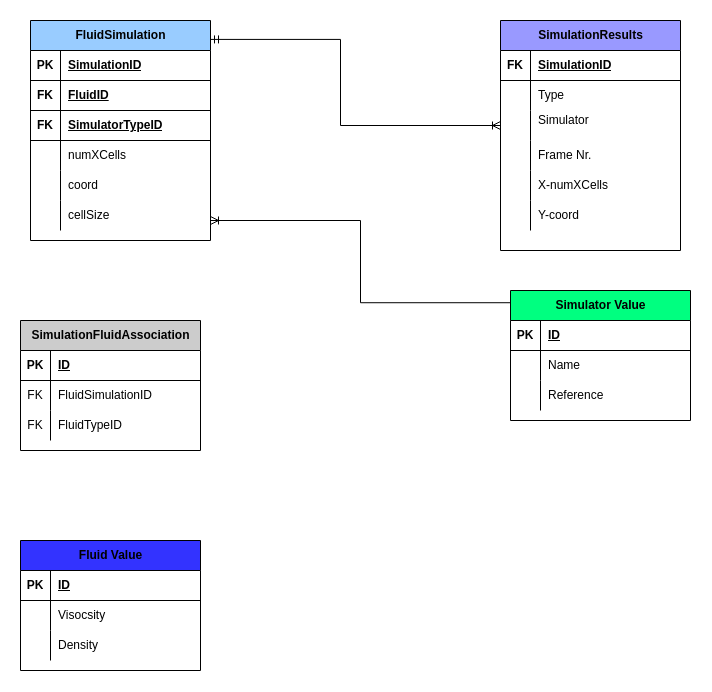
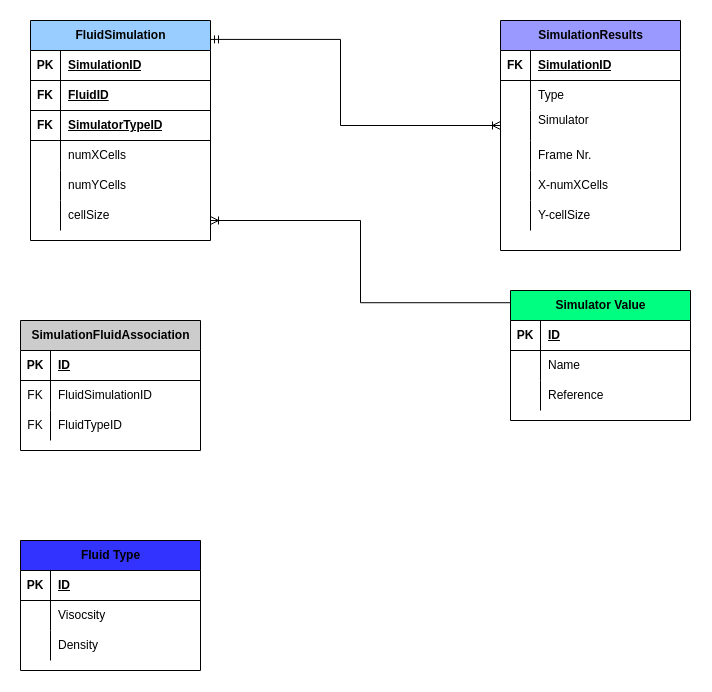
node "coord": label "coord" -> "numYCells"
node "Y-coord": label "Y-coord" -> "Y-cellSize"
node "Fluid Value": label "Fluid Value" -> "Fluid Type"
